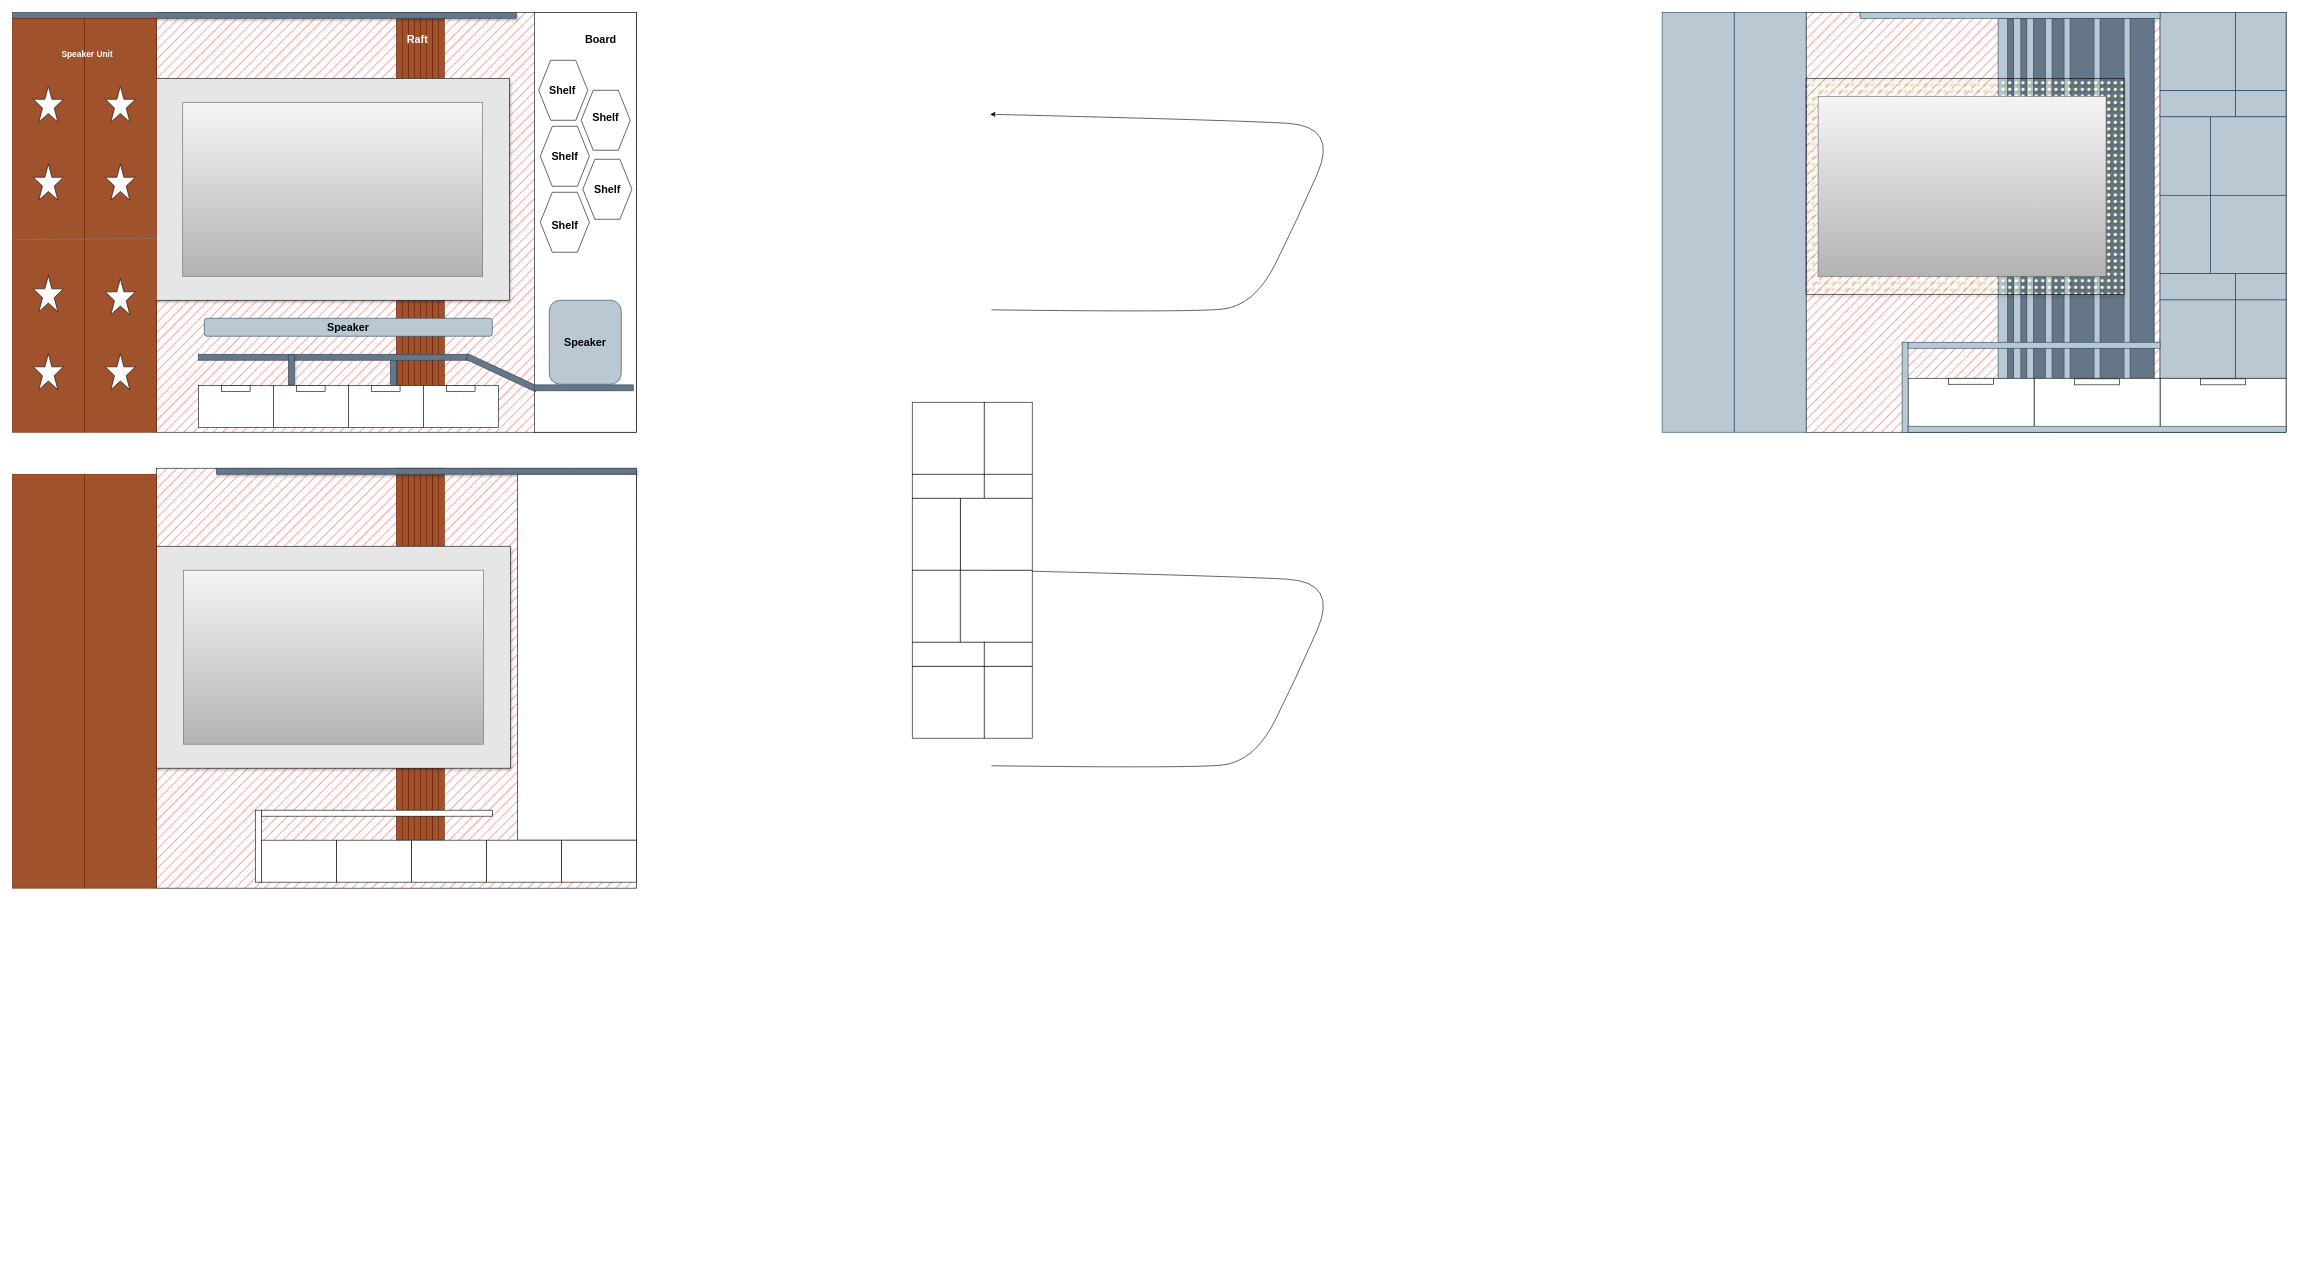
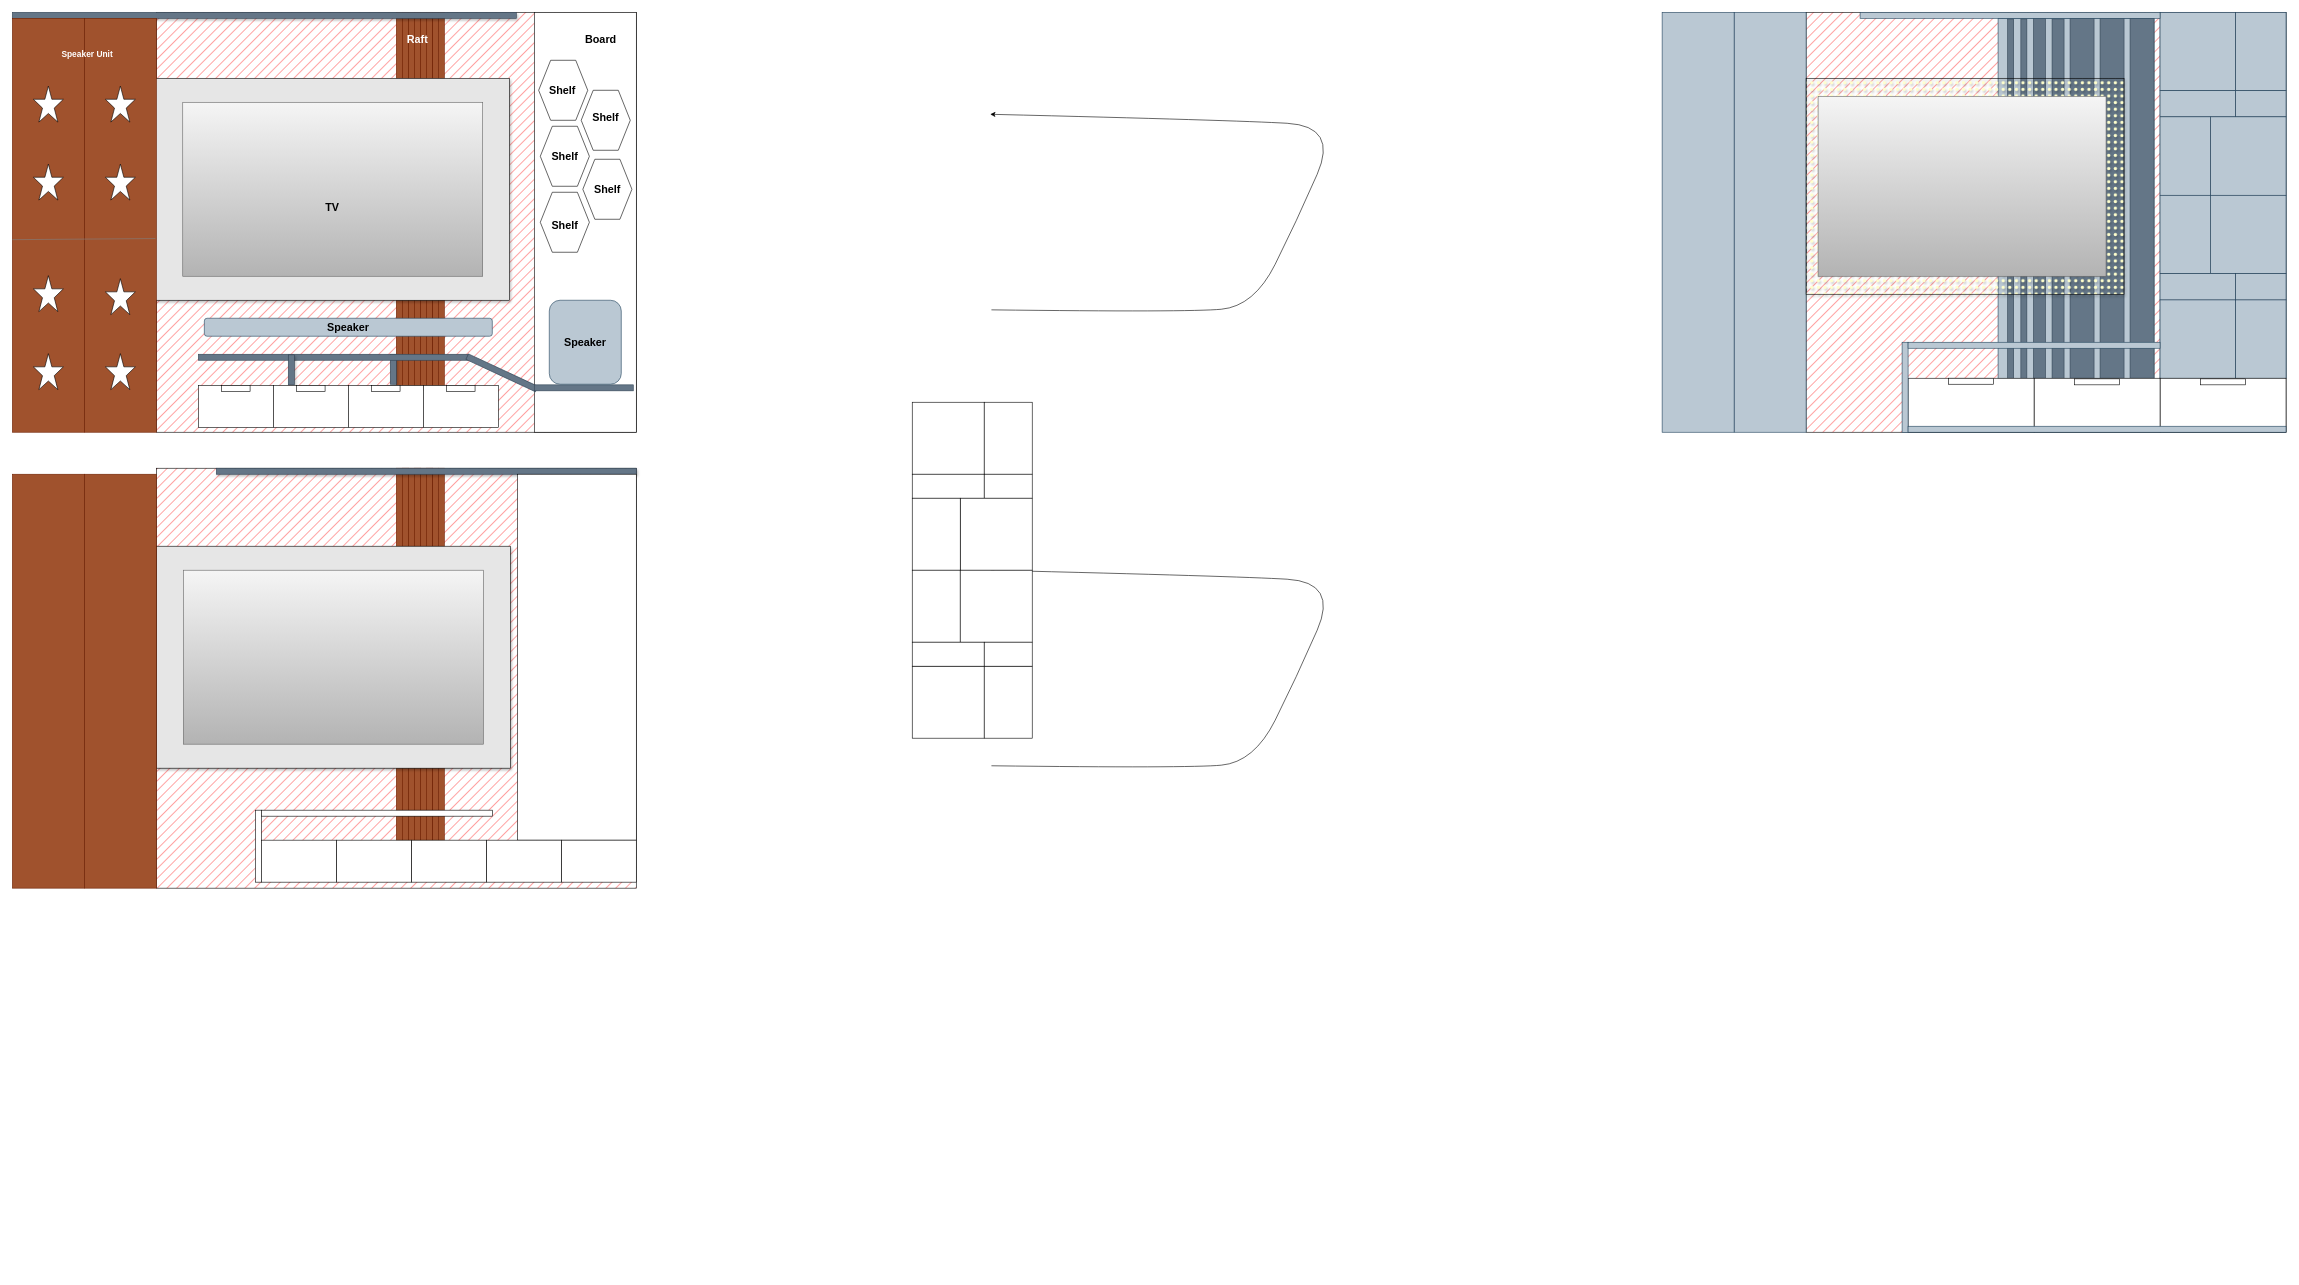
node "TV": added
